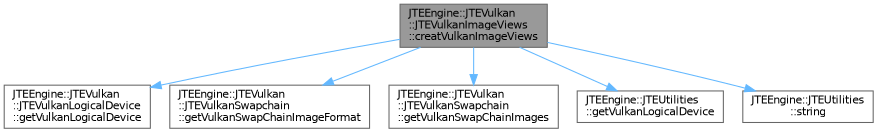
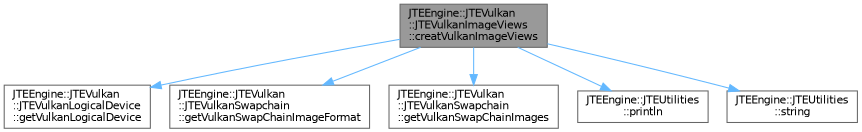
node "JTEEngine::JTEUtilities ::getVulkanLogicalDevice": label "JTEEngine::JTEUtilities ::getVulkanLogicalDevice" -> "JTEEngine::JTEUtilities ::println"
